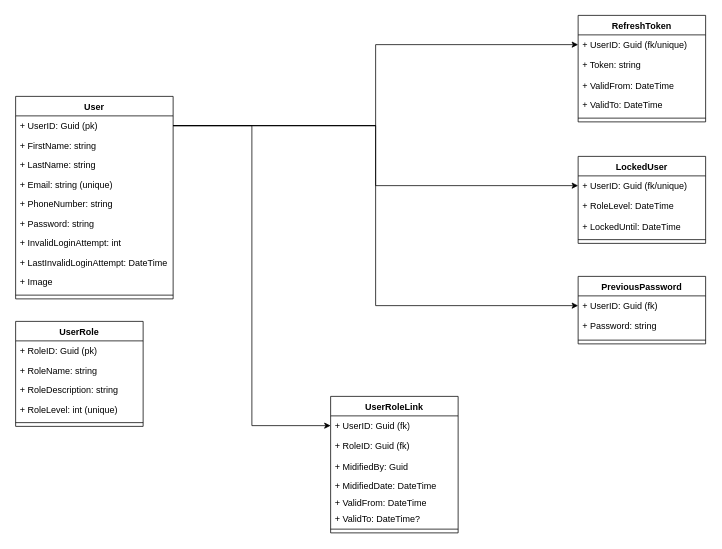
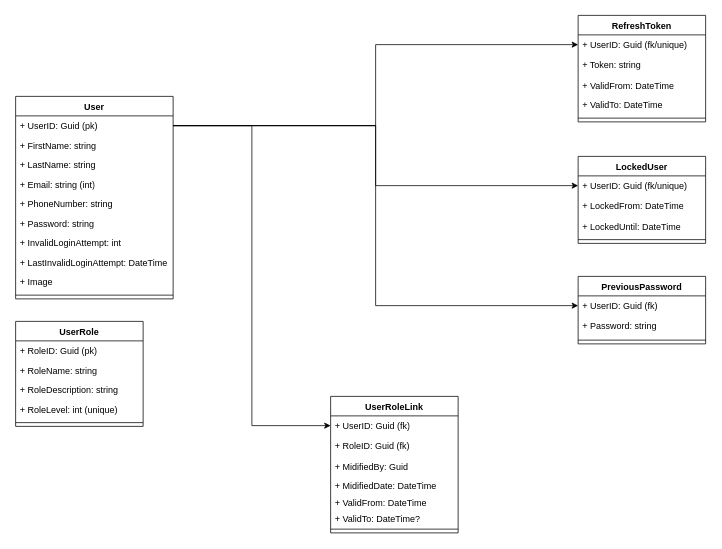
node "+ Email: string (unique)": label "+ Email: string (unique)" -> "+ Email: string (int)"
node "+ RoleLevel: DateTime": label "+ RoleLevel: DateTime" -> "+ LockedFrom: DateTime"
